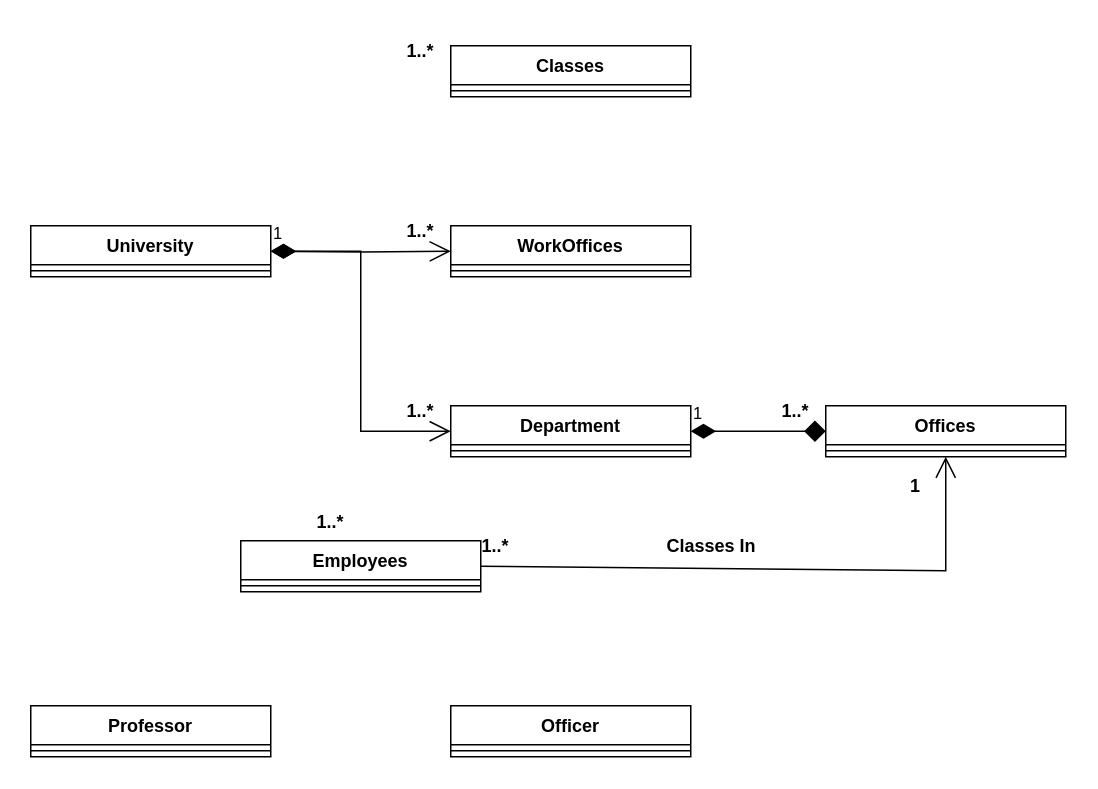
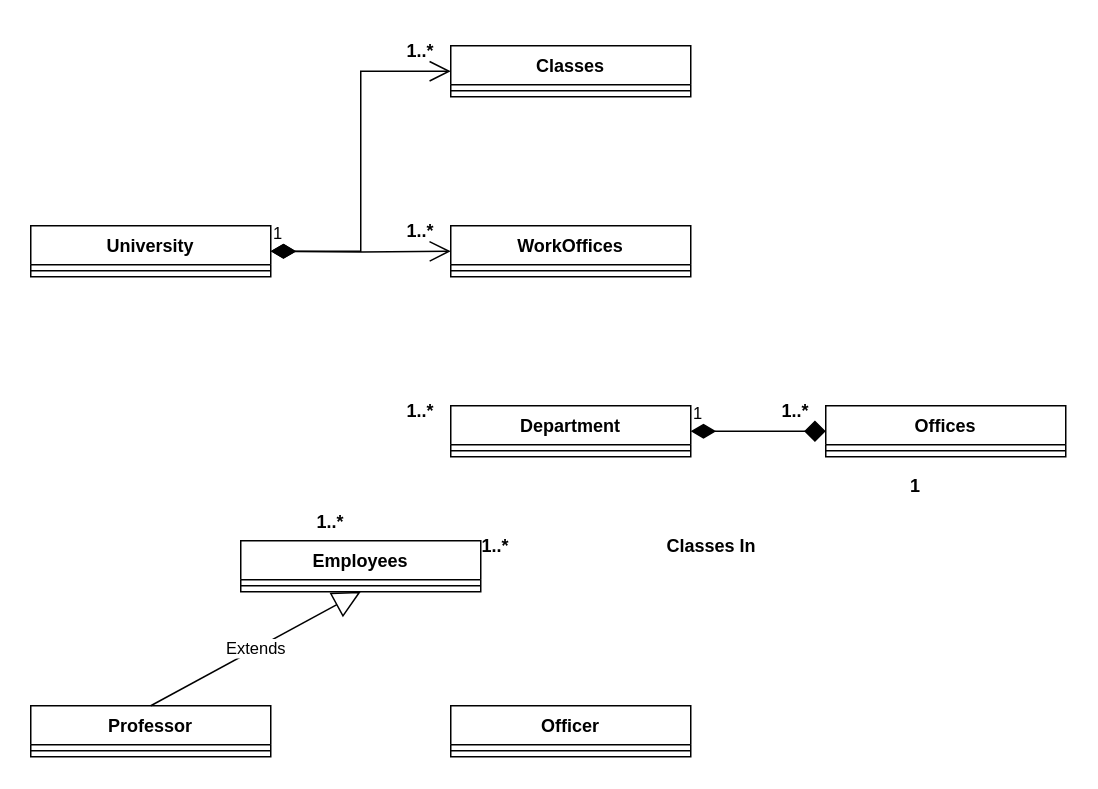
edge "Classes" -- "University": added, label "1"
edge "University" -- "Department": removed, label "1"
edge "Employees" -> "Offices": removed
edge "Professor" -> "Employees": added, label "Extends"
